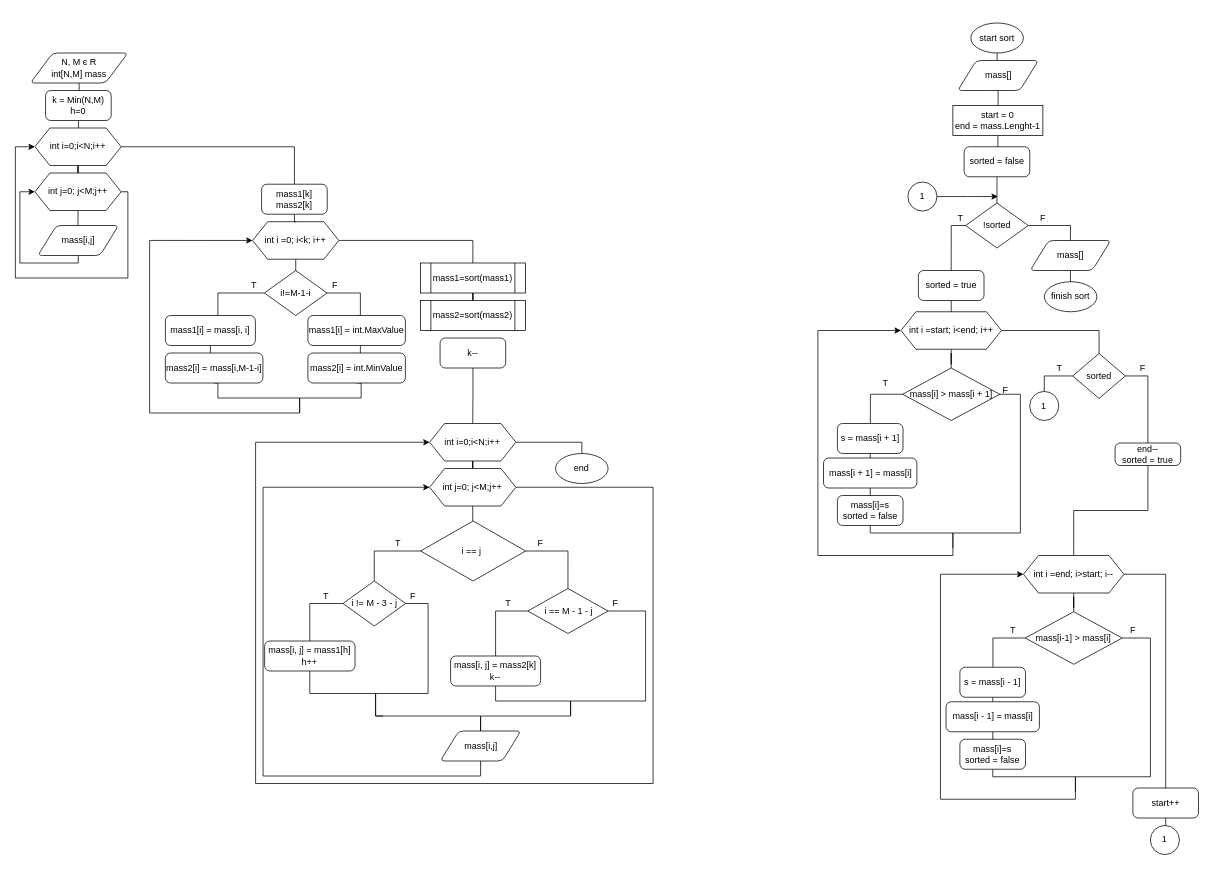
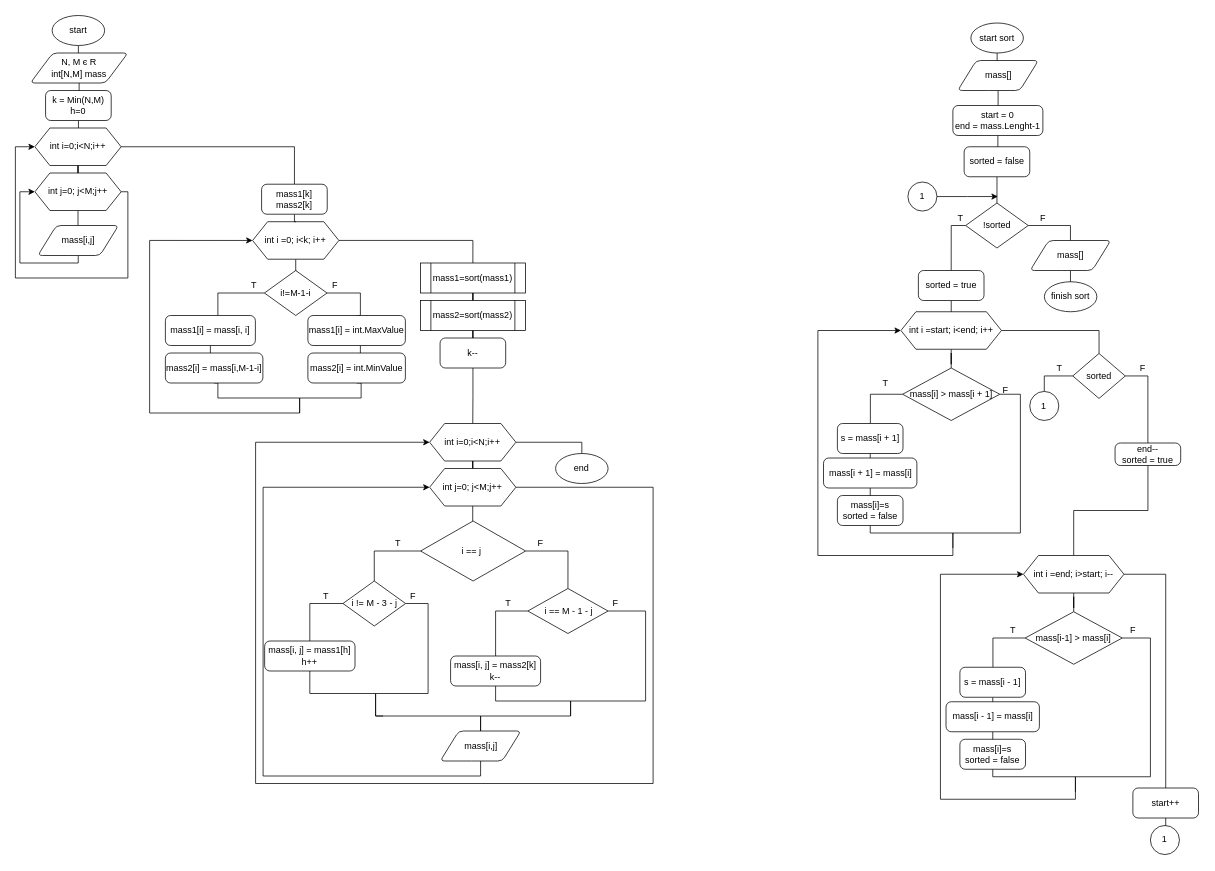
node "start": added
edge "start" -- "N, M є R int[N,M] mass": added
node "start = 0 end = mass.Lenght-1": shape rectangle -> rounded rectangle
edge "mass2=sort(mass2)" -- "k--": added
